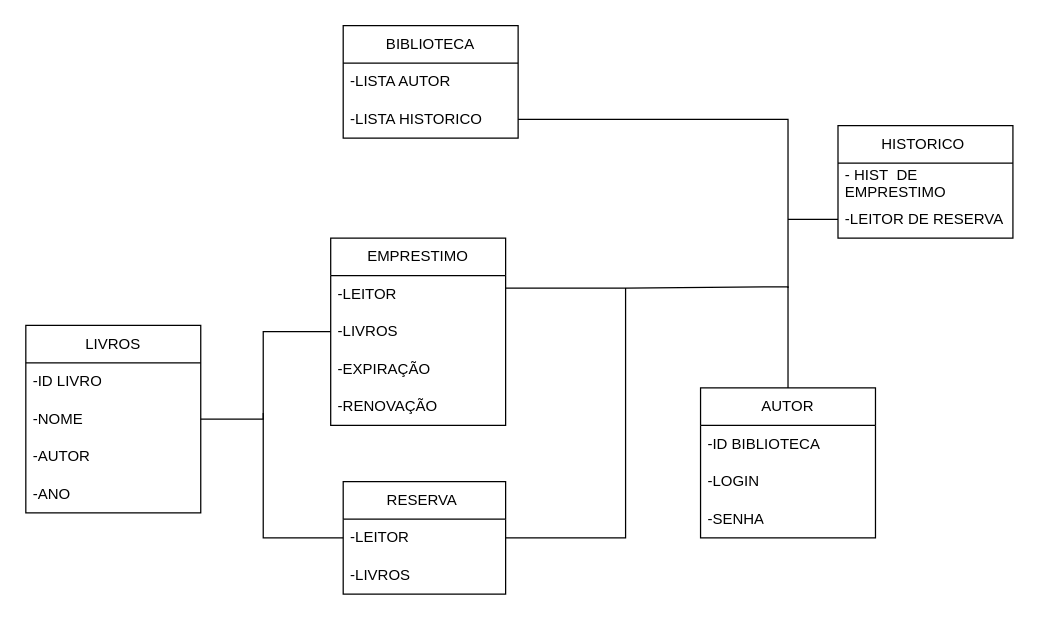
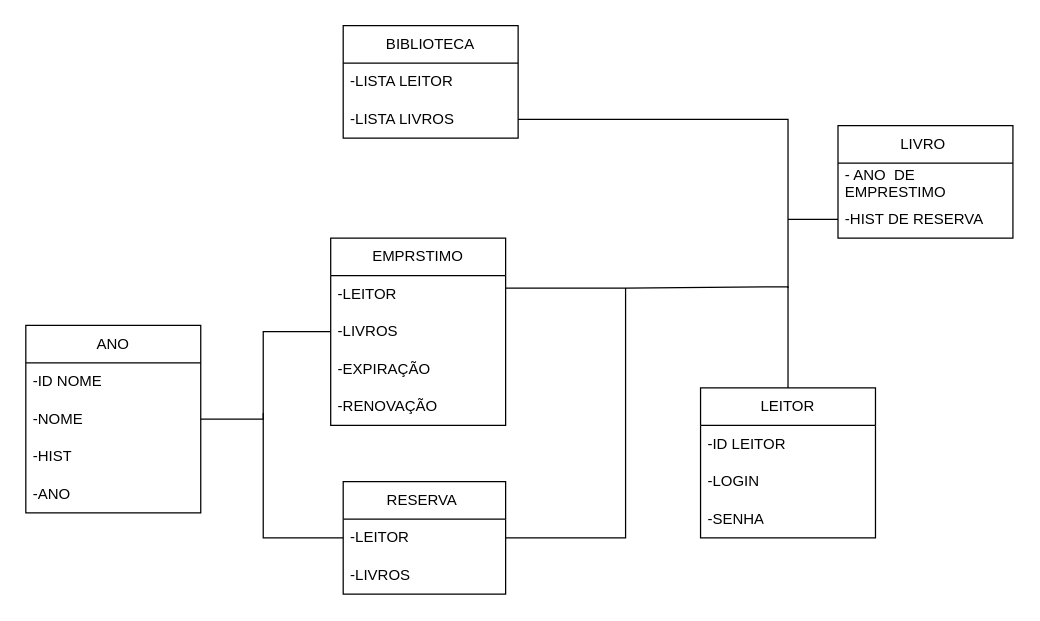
node "-LISTA AUTOR": label "-LISTA AUTOR" -> "-LISTA LEITOR"
node "-LISTA HISTORICO": label "-LISTA HISTORICO" -> "-LISTA LIVROS"
node "HISTORICO": label "HISTORICO" -> "LIVRO"
node "- HIST DE EMPRESTIMO": label "- HIST DE EMPRESTIMO" -> "- ANO DE EMPRESTIMO"
node "-LEITOR DE RESERVA": label "-LEITOR DE RESERVA" -> "-HIST DE RESERVA"
node "EMPRESTIMO": label "EMPRESTIMO" -> "EMPRSTIMO"
node "LIVROS": label "LIVROS" -> "ANO"
node "-ID LIVRO": label "-ID LIVRO" -> "-ID NOME"
node "AUTOR": label "AUTOR" -> "LEITOR"
node "-ID BIBLIOTECA": label "-ID BIBLIOTECA" -> "-ID LEITOR"
node "-AUTOR": label "-AUTOR" -> "-HIST"
